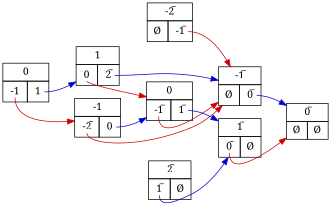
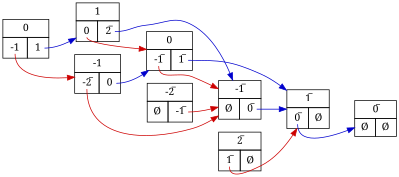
edge "-1̅" -> "0̅": now "-1̅" -> "1̅"
edge "1̅" -> "0̅": color red3 -> blue3
edge "2̅" -> "1̅": color blue3 -> red3
